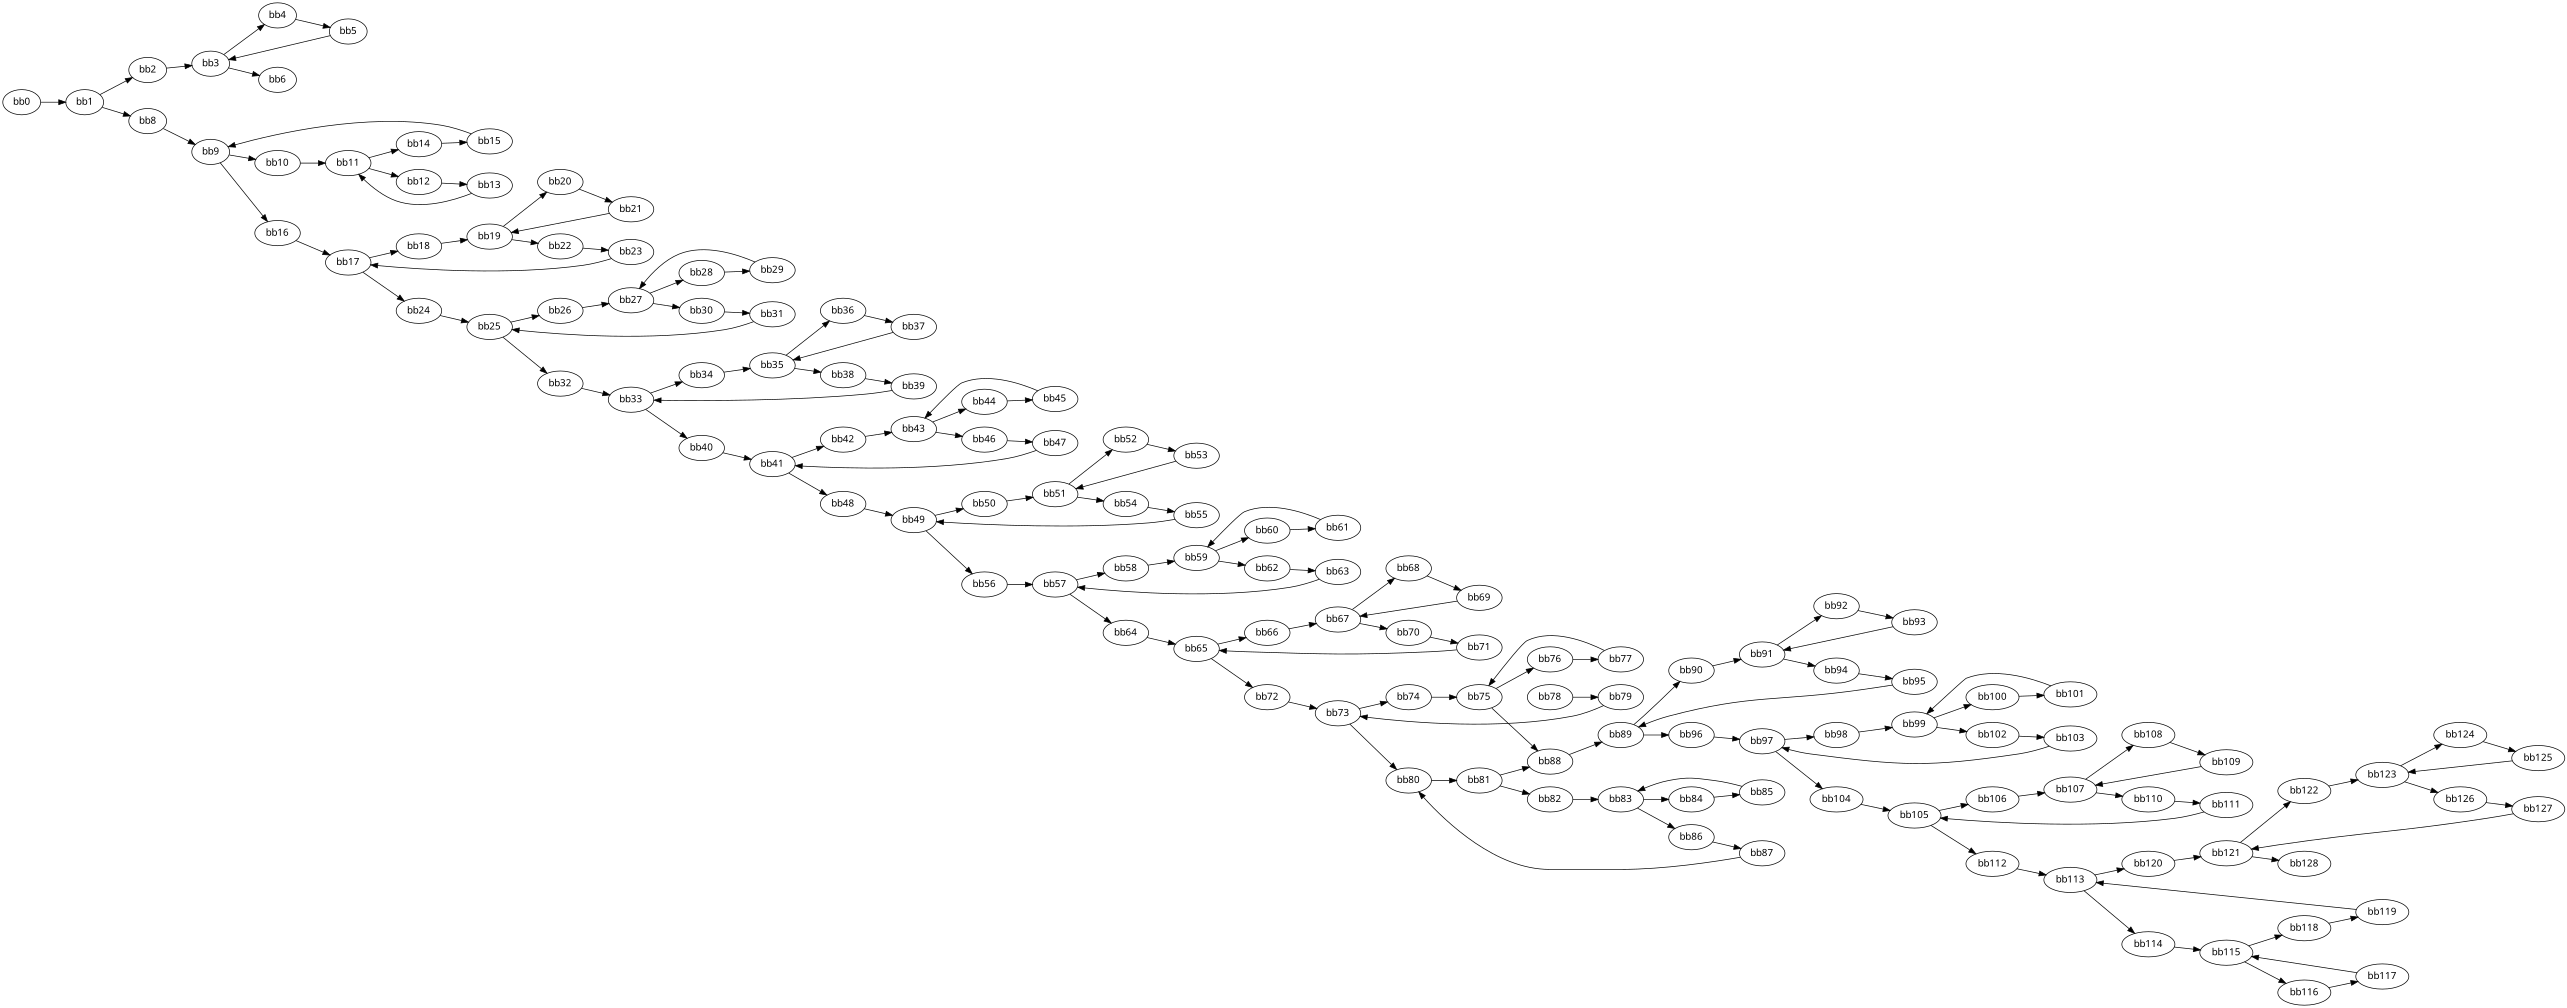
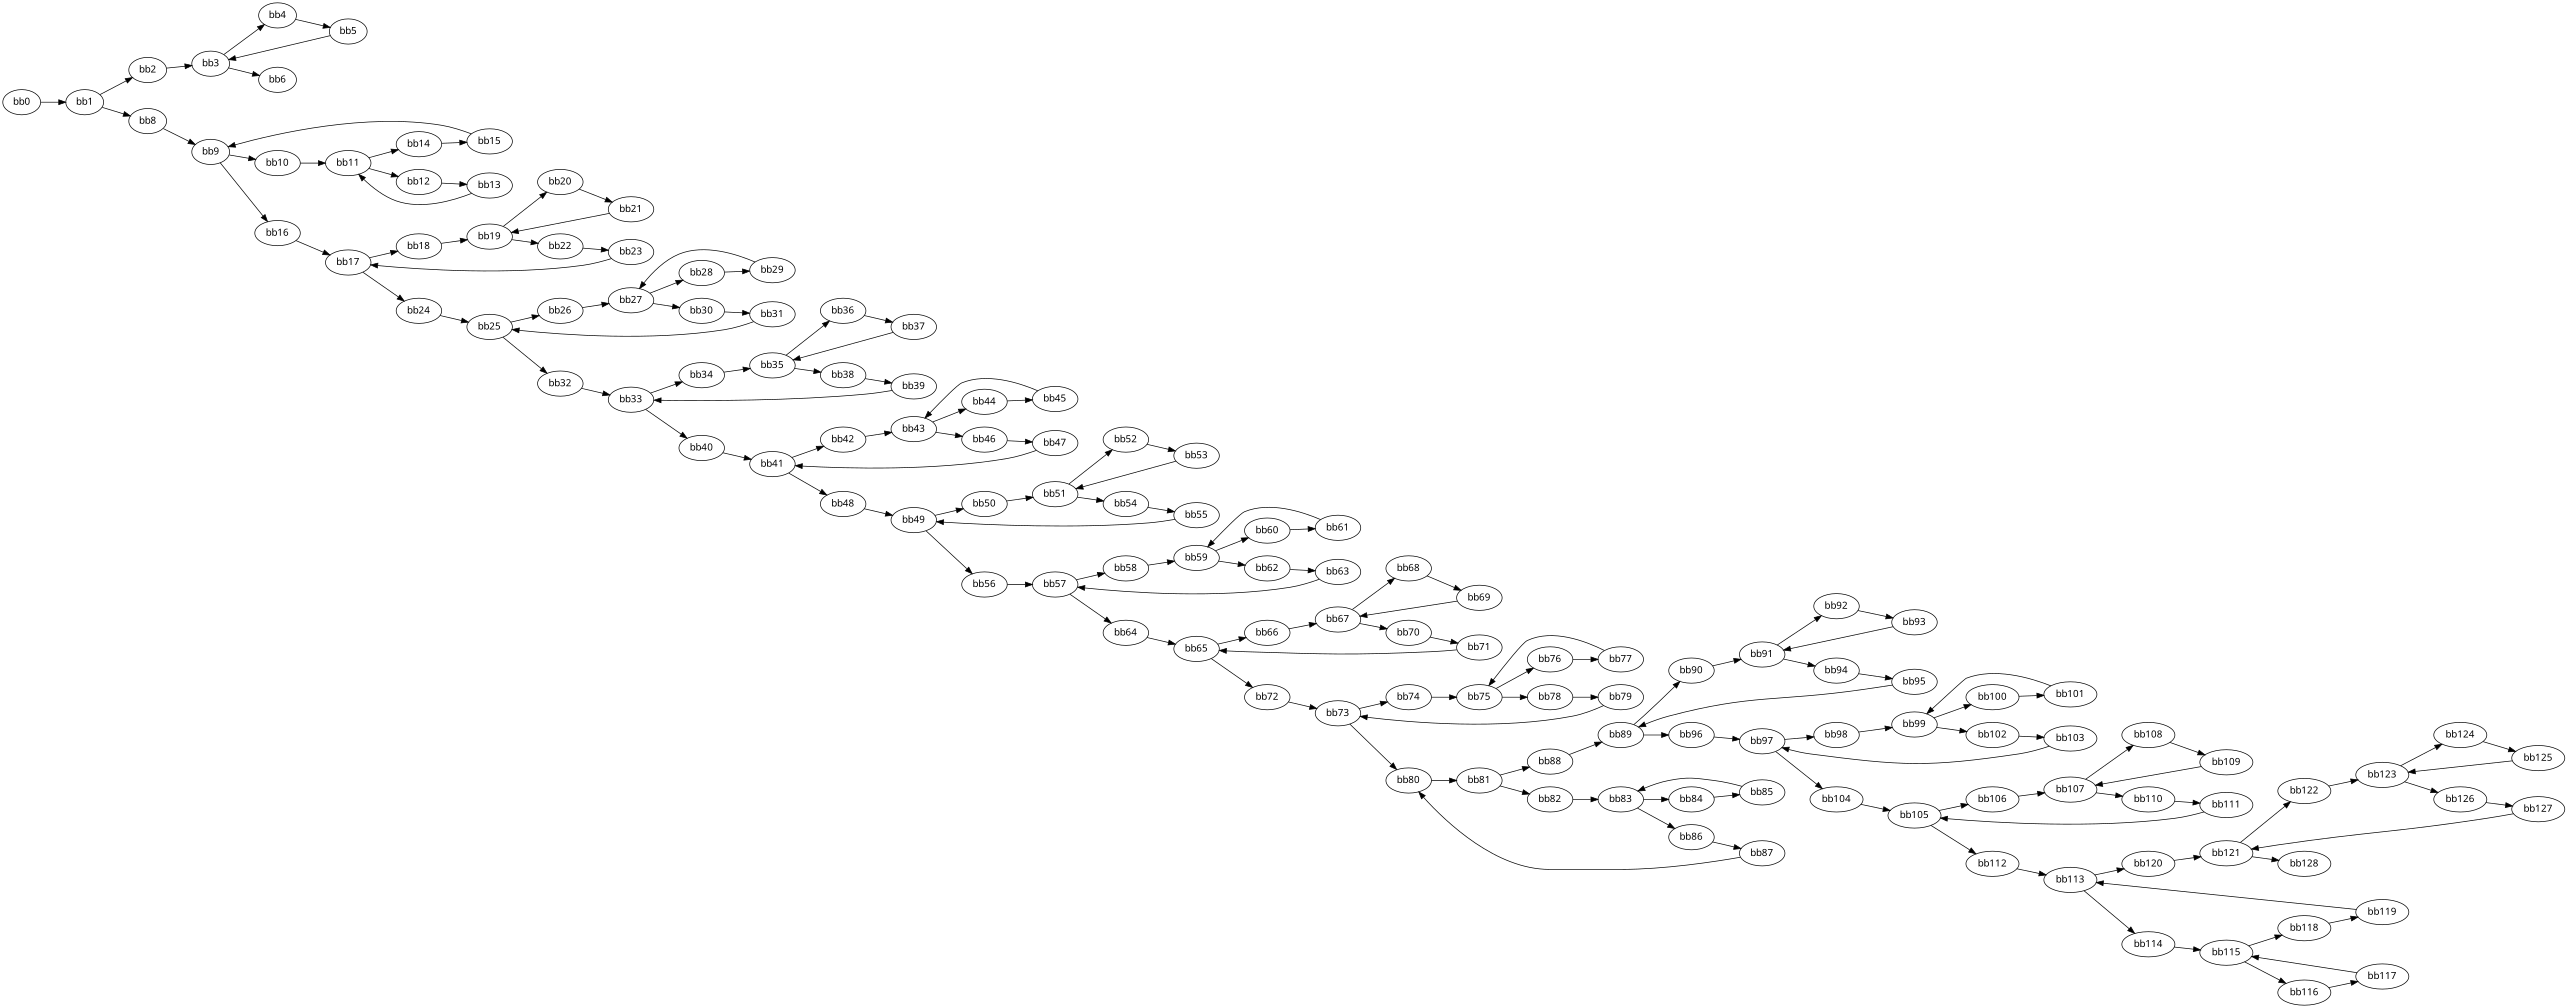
edge "bb75" -> "bb88": now "bb75" -> "bb78"
